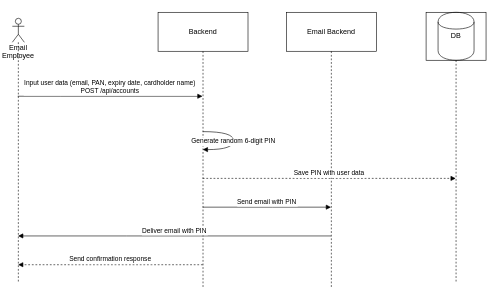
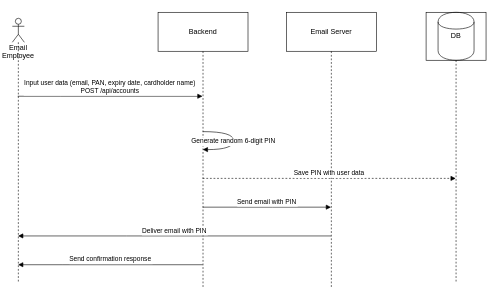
node "Email Backend": label "Email Backend" -> "Email Server"
edge "Backend" -> "Email Employee": style dashed -> solid
